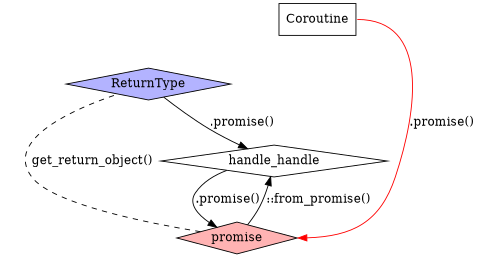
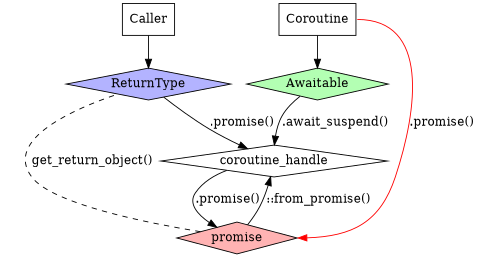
node "Caller": added
node "Awaitable": added
node "handle_handle": label "handle_handle" -> "coroutine_handle"
